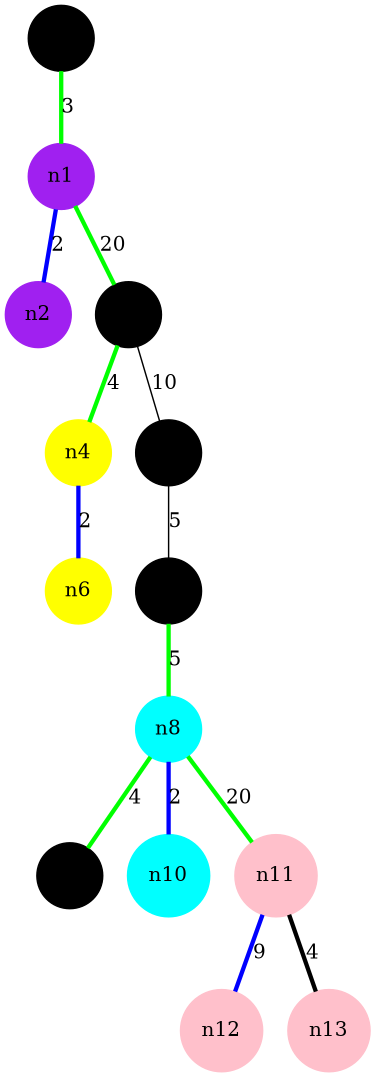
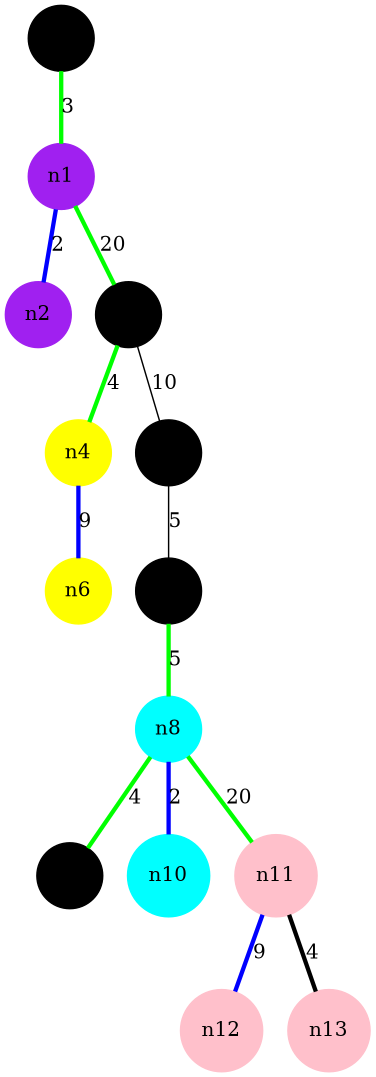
edge "n4" -- "n6": label "2" -> "9"
